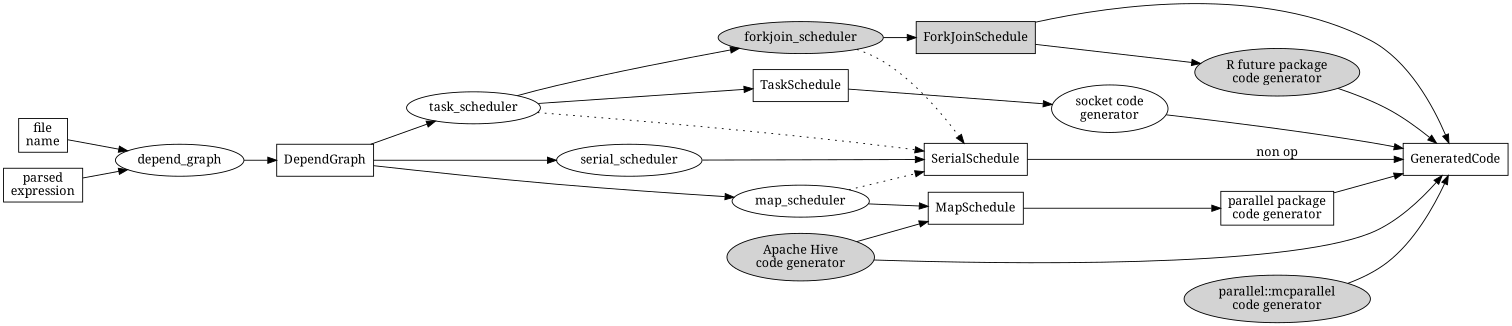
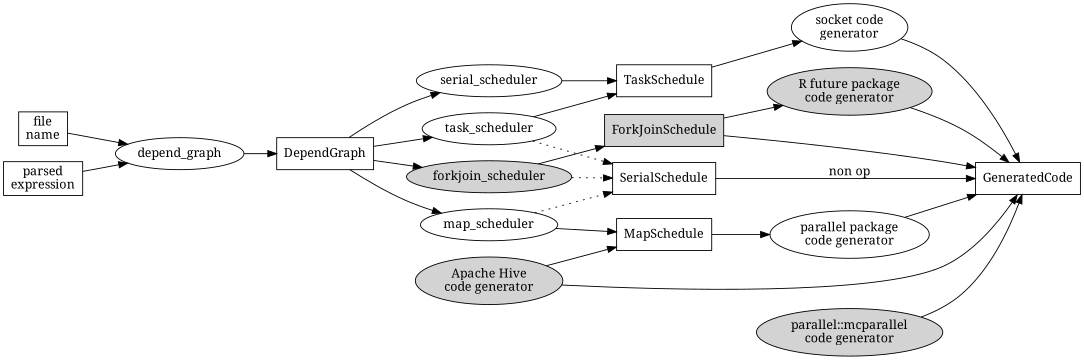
edge "task_scheduler" -> "forkjoin_scheduler": now "DependGraph" -> "forkjoin_scheduler"
edge "serial_scheduler" -> "SerialSchedule": now "serial_scheduler" -> "TaskSchedule"
node "parallel package code generator": shape box -> ellipse
